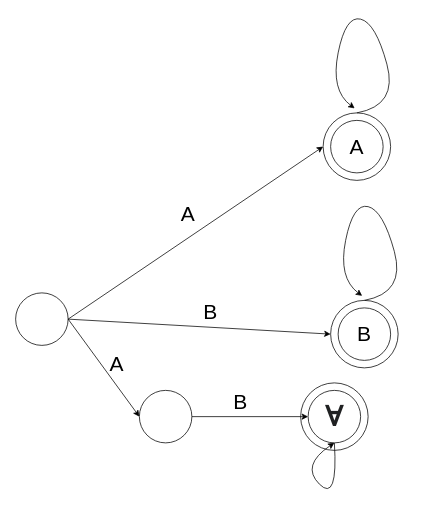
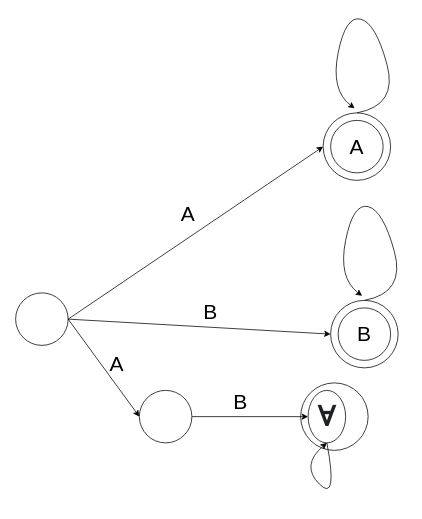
node "Ɐ": size 53x53 -> 38x53
